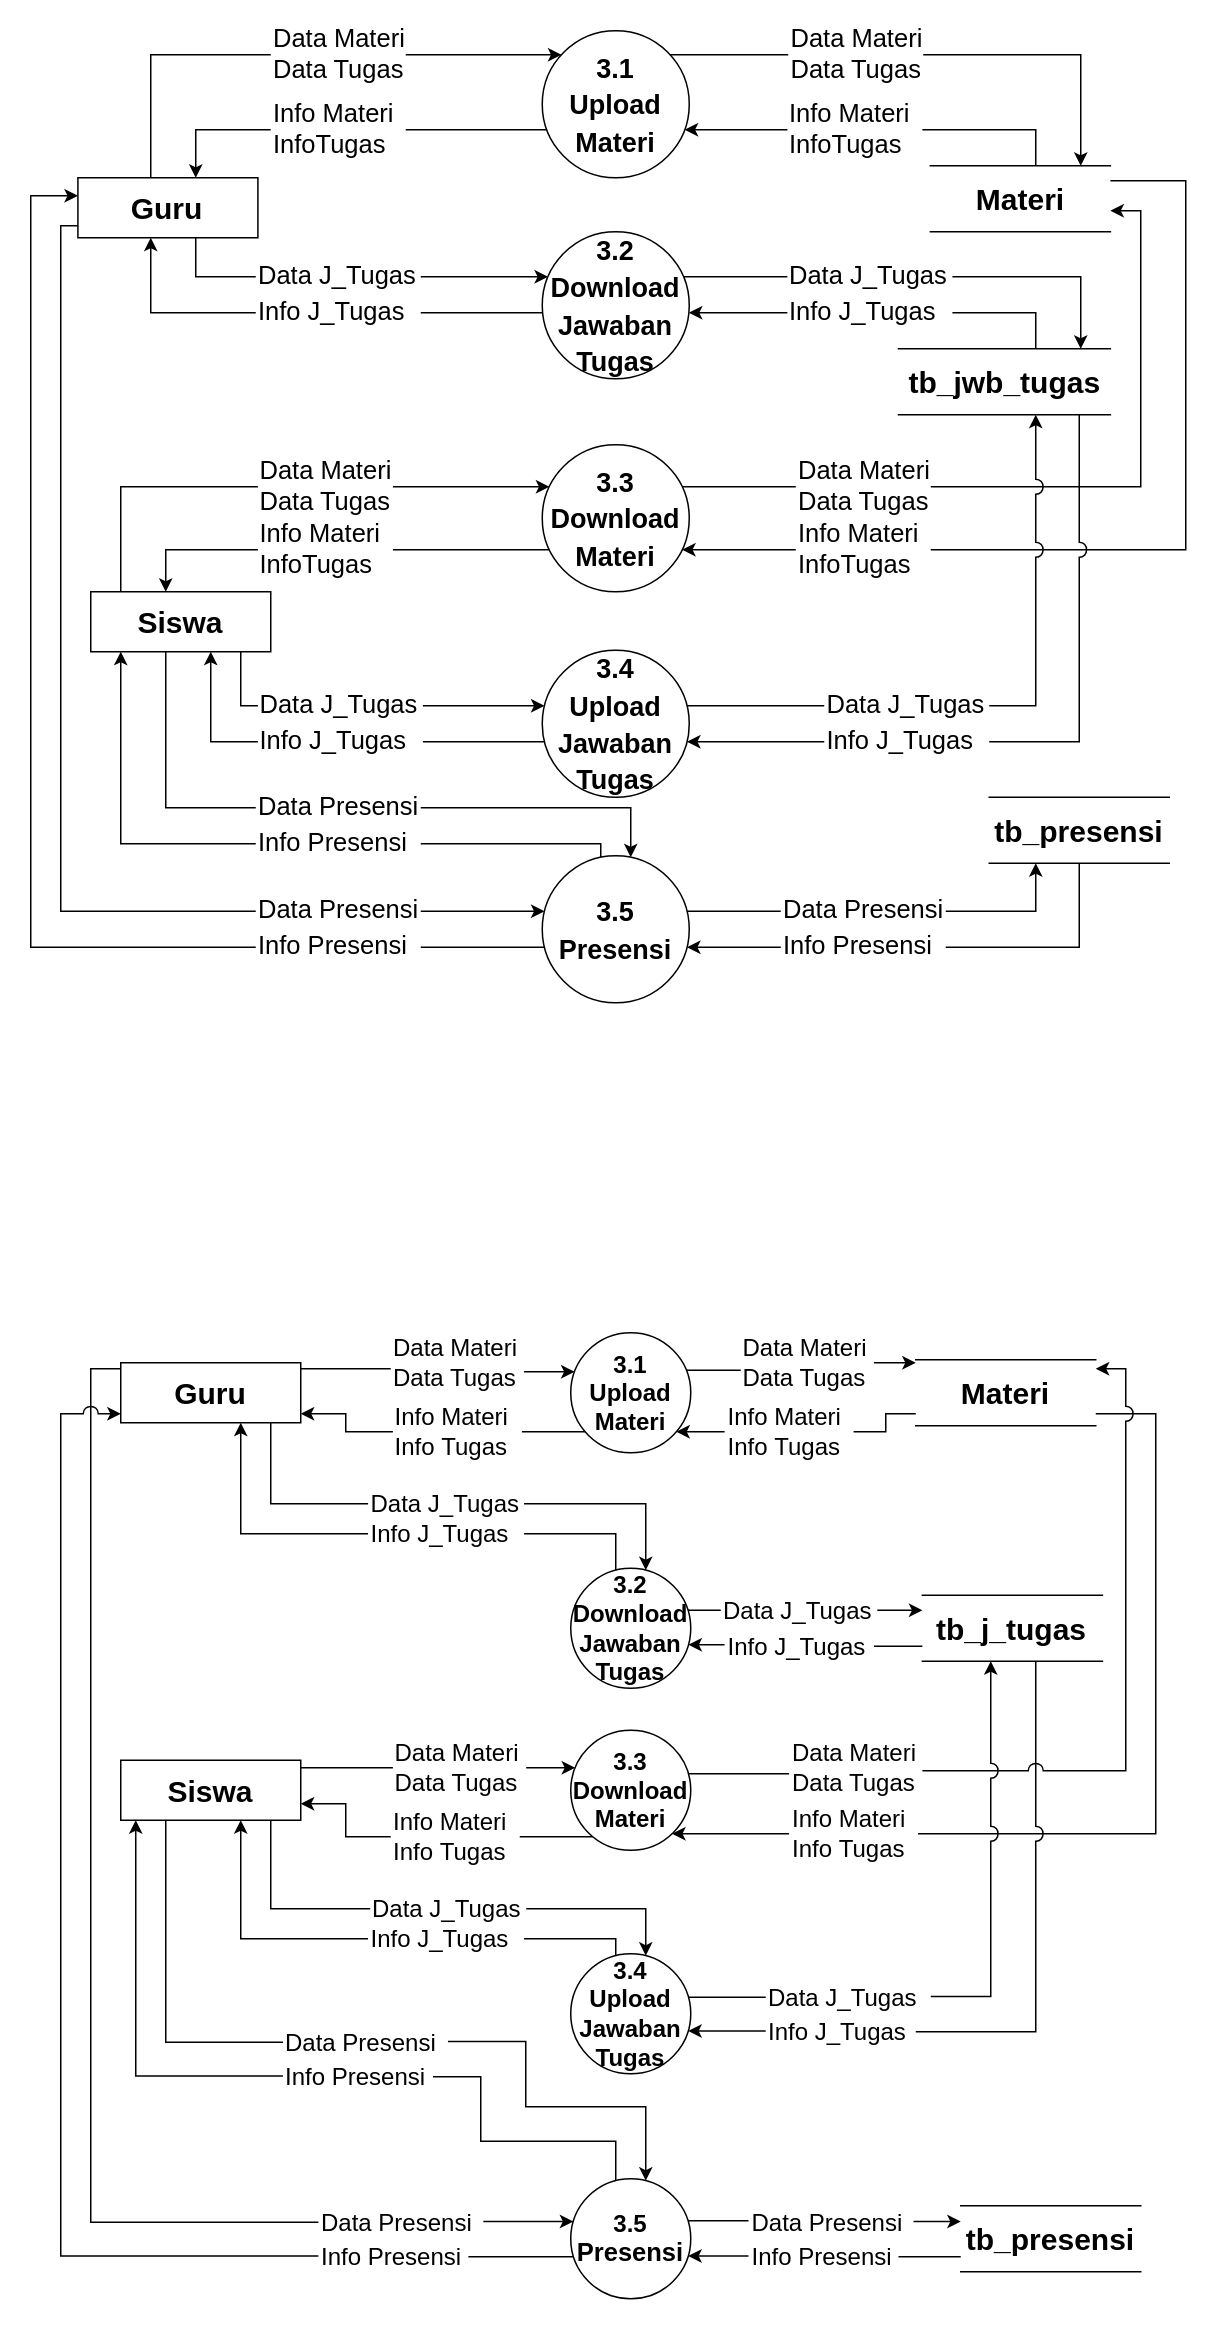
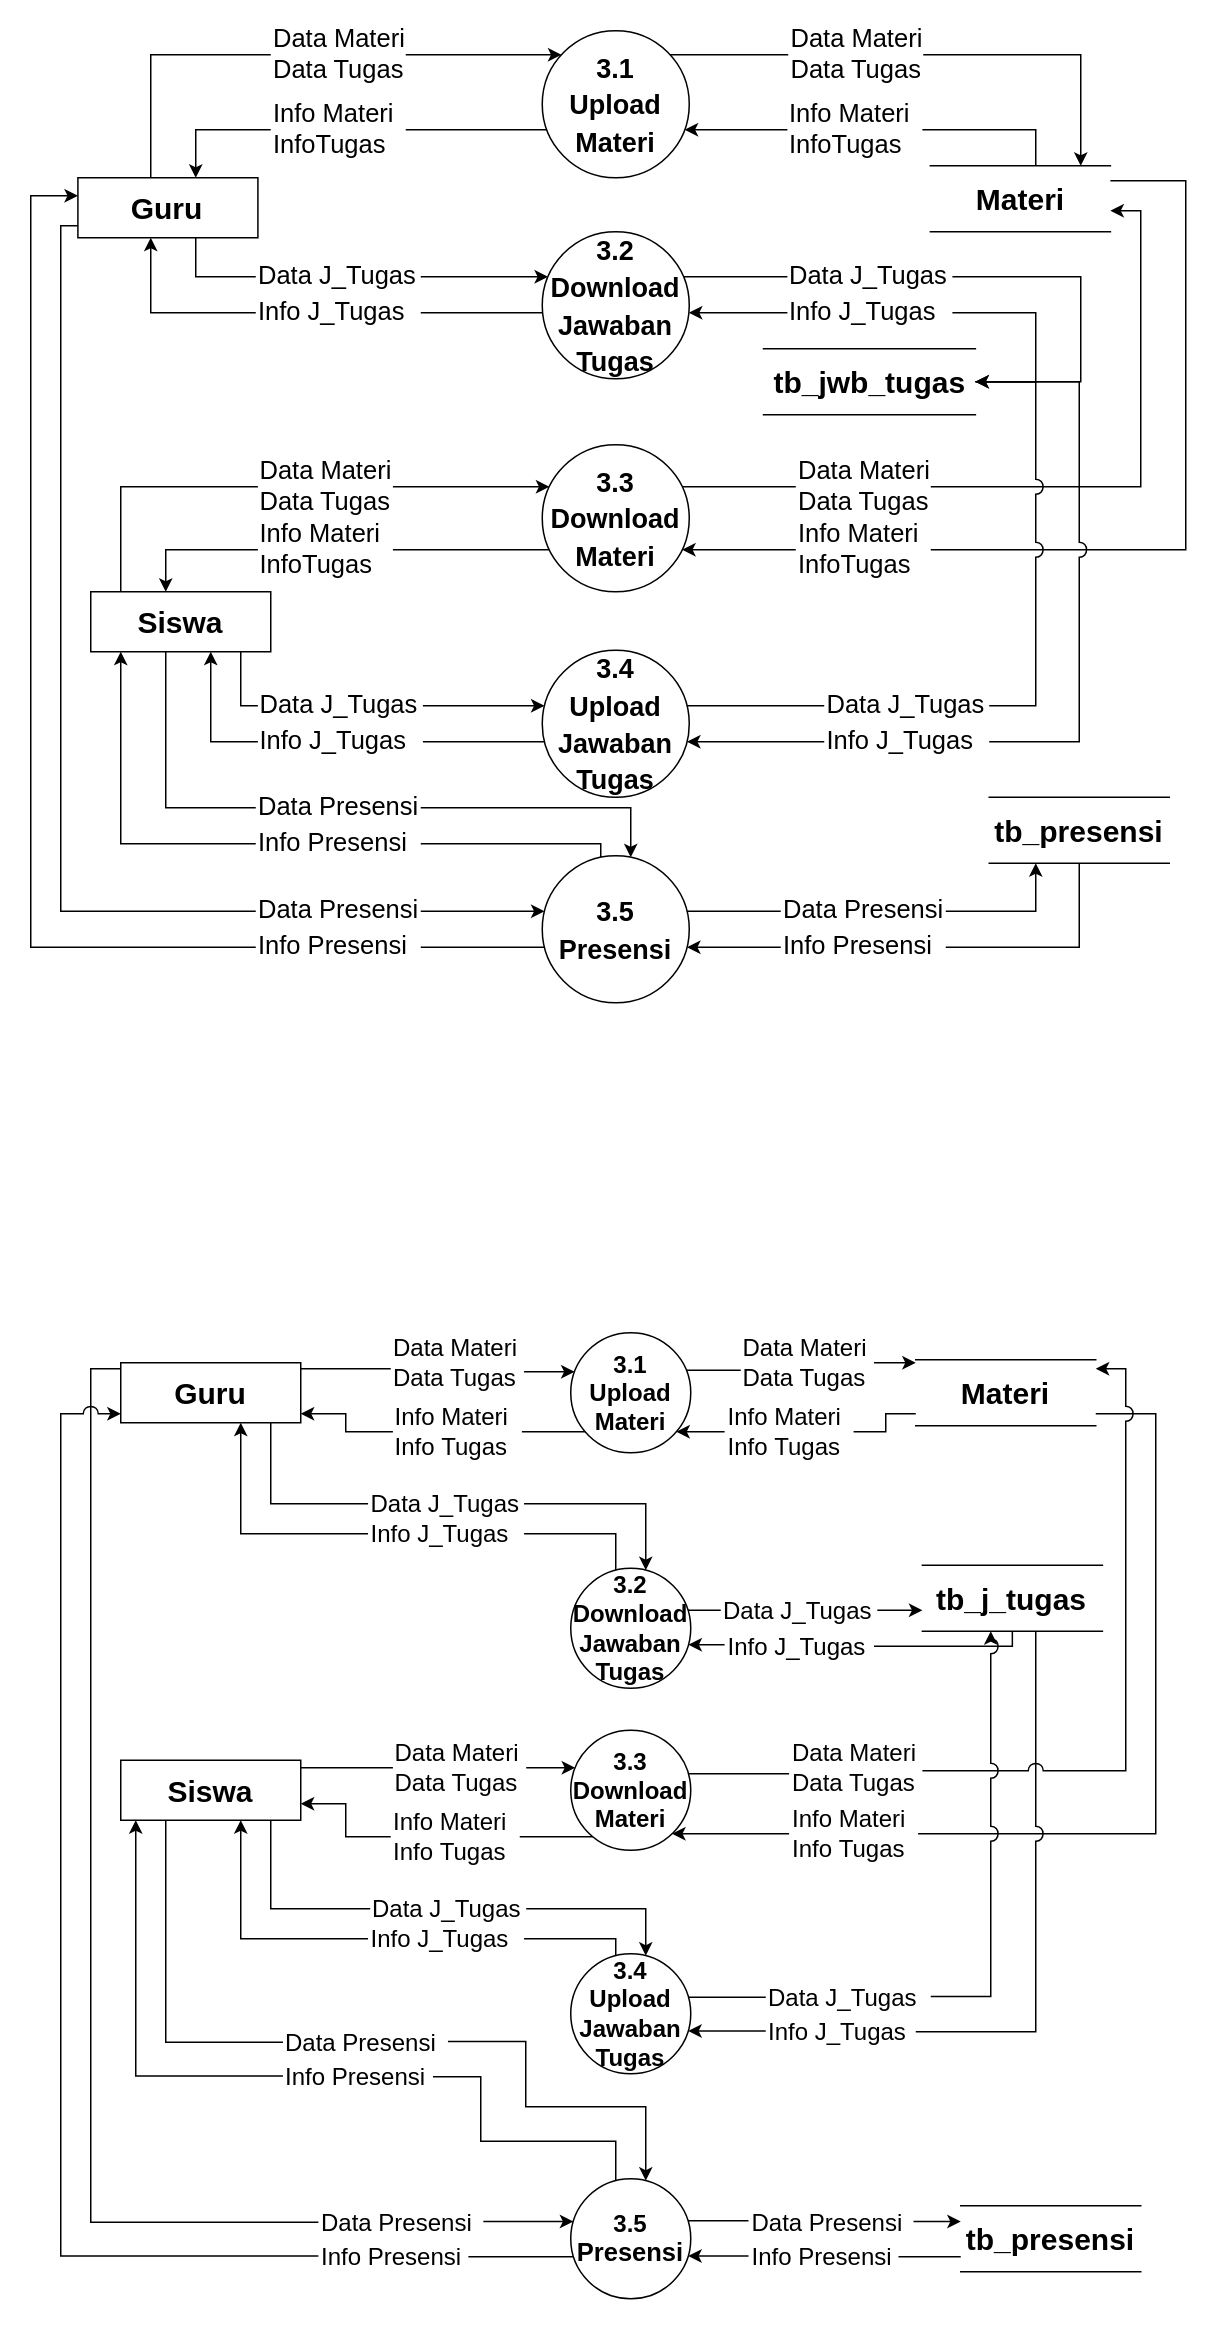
node "tb_jwb_tugas": moved (1004, 382) -> (869, 382)
node "tb_j_tugas": moved (1012, 1628) -> (1012, 1598)
